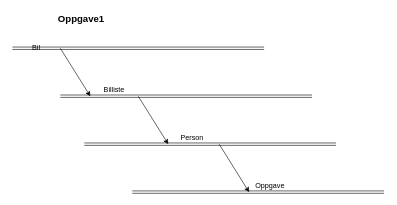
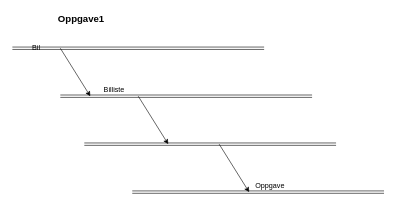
node "Person": removed
